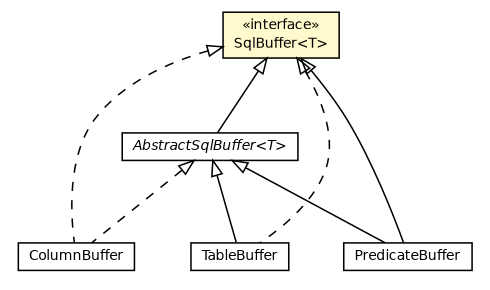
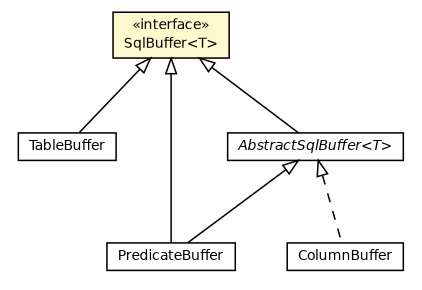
edge "ColumnBuffer" -> "SqlBuffer<T>": removed
edge "TableBuffer" -> "SqlBuffer<T>": style dashed -> solid
edge "TableBuffer" -> "AbstractSqlBuffer<T>": removed
